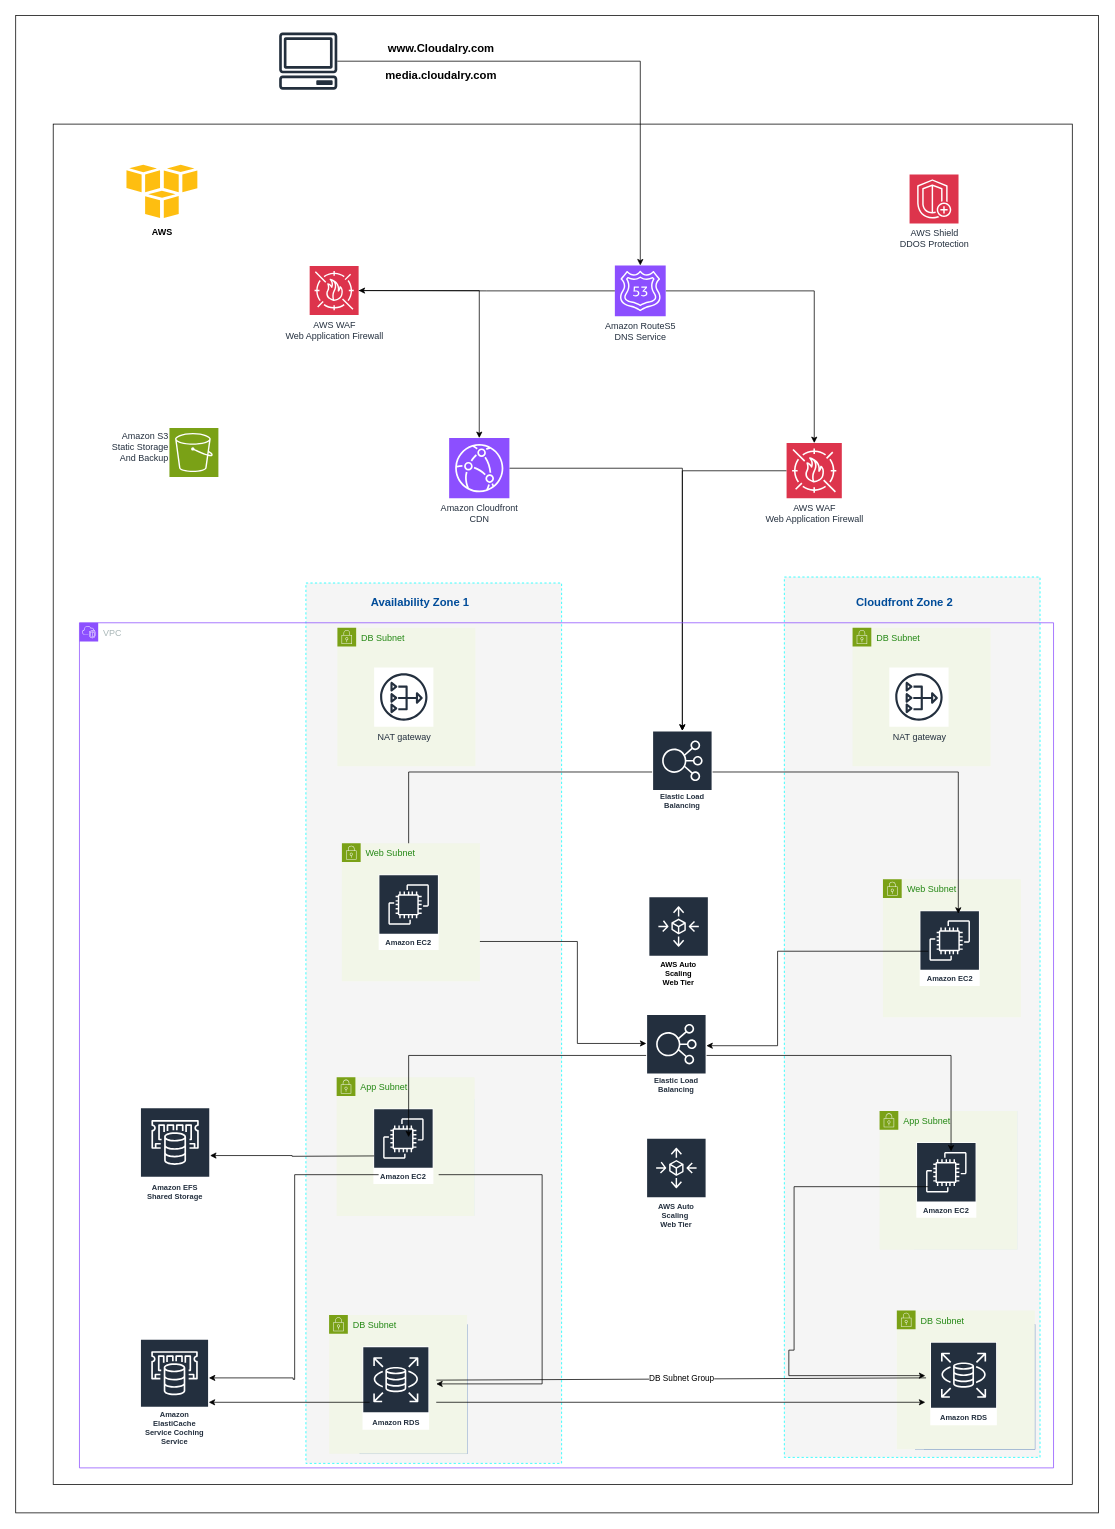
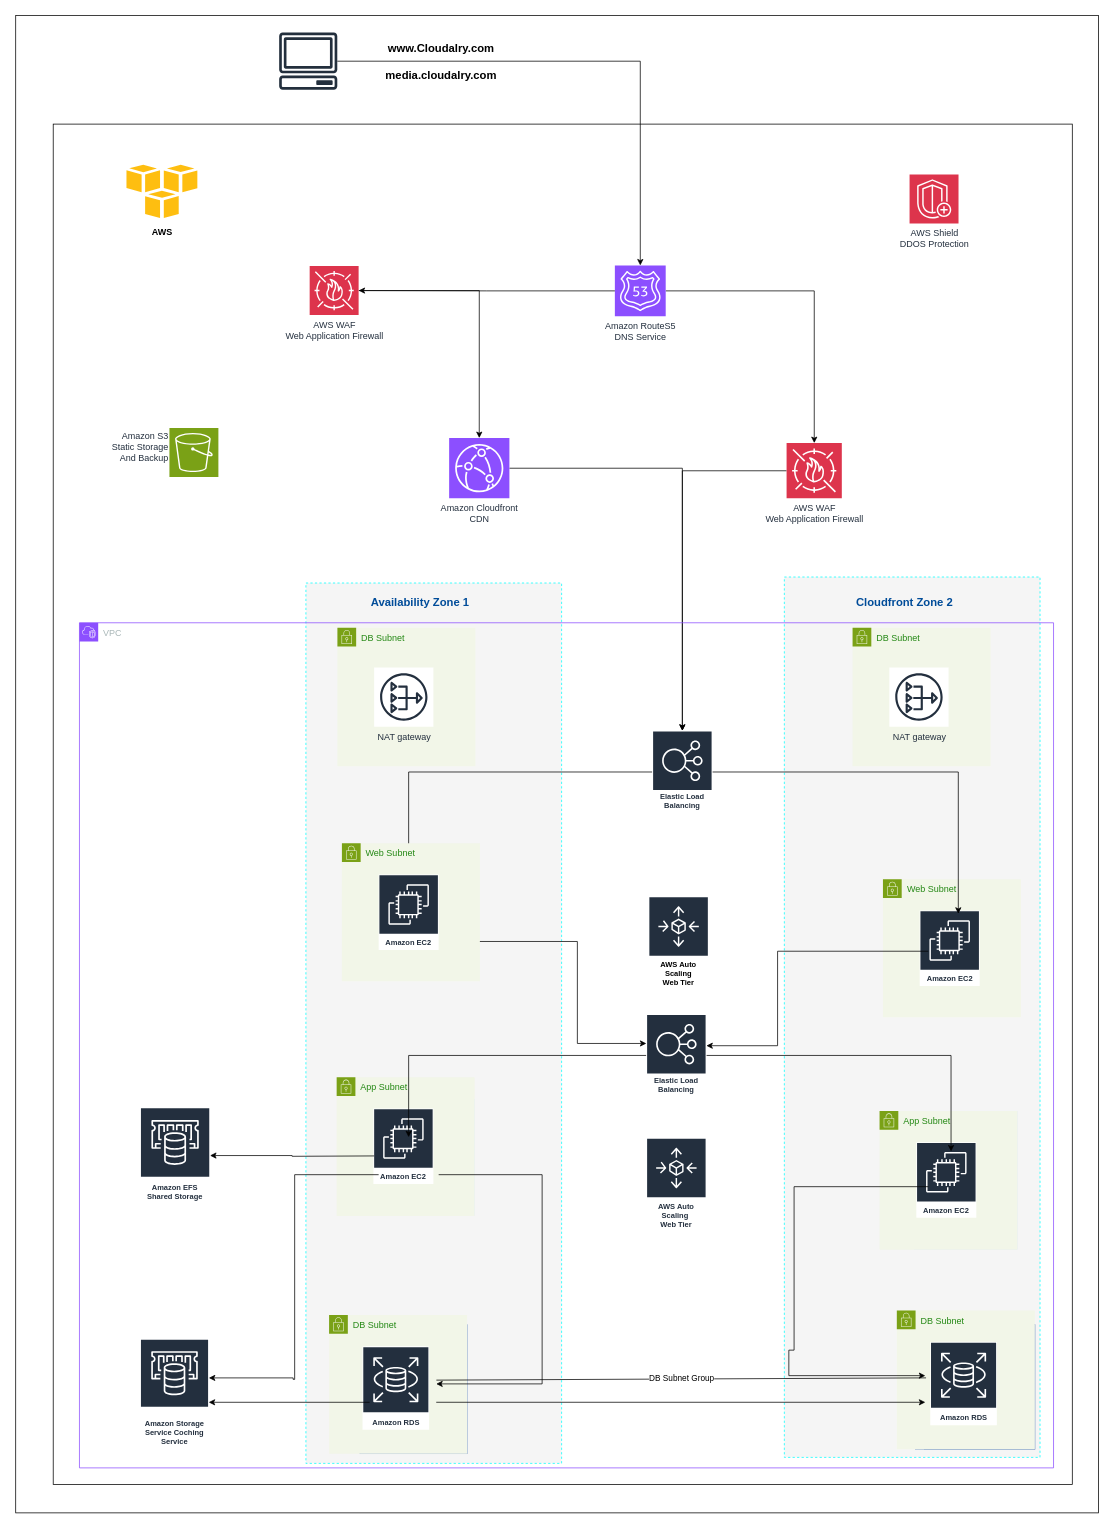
node "Amazon ElastiCache Service Coching Service": label "Amazon ElastiCache Service Coching Service" -> "Amazon Storage Service Coching Service"
